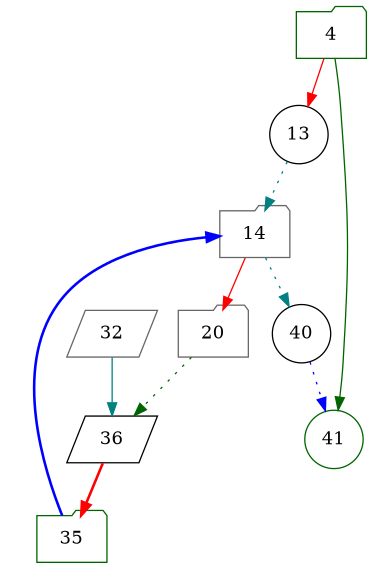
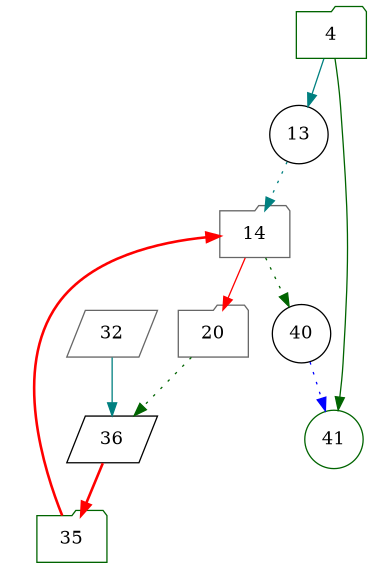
edge "4" -> "13": color red -> teal
edge "14" -> "40": color teal -> darkgreen
edge "35" -> "14": color blue -> red
